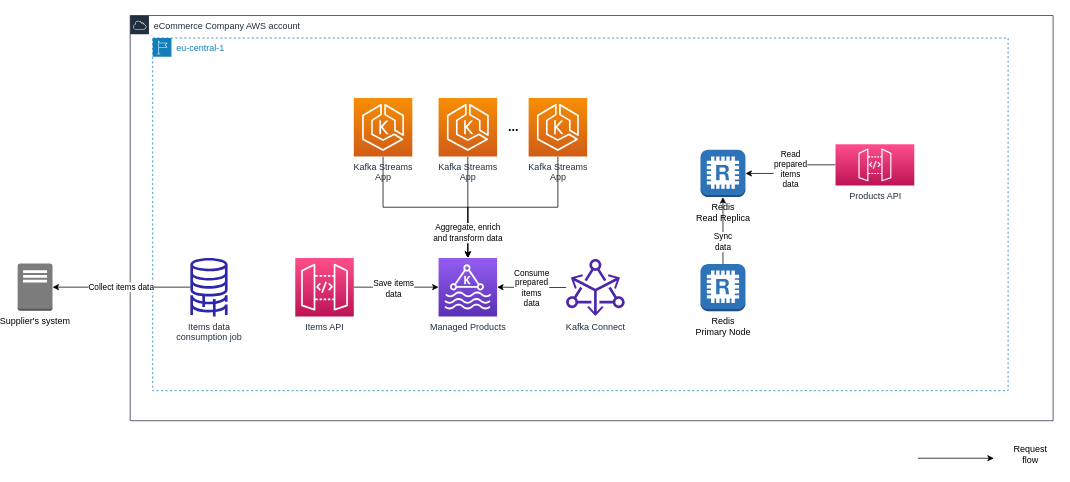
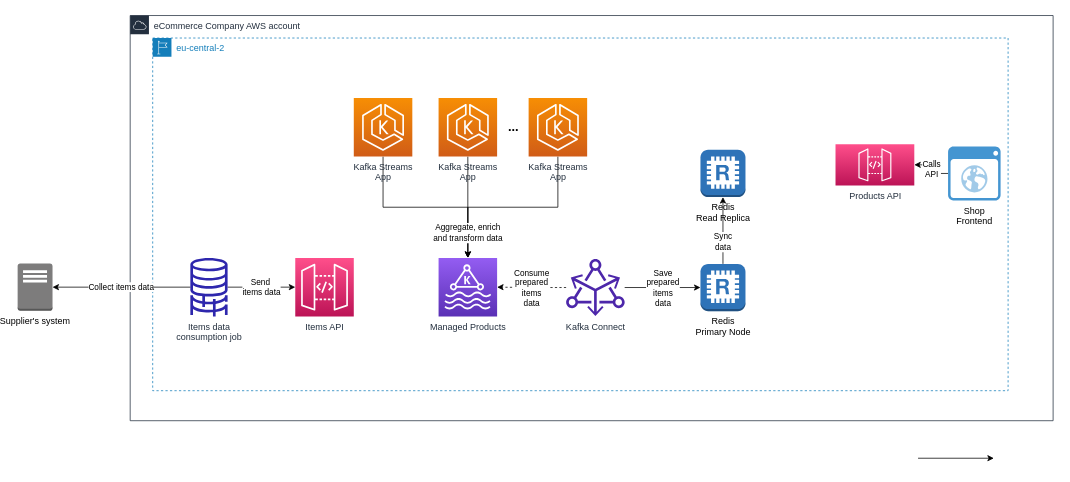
node "eu-central-1": label "eu-central-1" -> "eu-central-2"
edge "Products API" -> "Redis Read Replica": removed, label "Read prepared items data"
edge "Shop Frontend" -> "Products API": added, label "Calls API"
node "Shop Frontend": added
edge "Items data consumption job" -> "Items API": added, label "Send items data"
edge "Items API" -> "Managed Products": removed, label "Save items data"
edge "Kafka Connect" -> "Managed Products": style solid -> dashed
edge "Kafka Connect" -> "Redis Primary Node": added, label "Save prepared items data"
node "Request flow": removed
